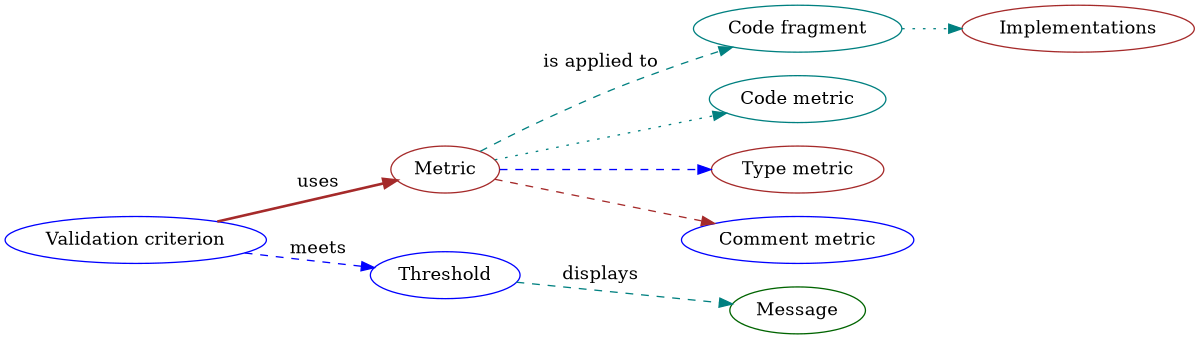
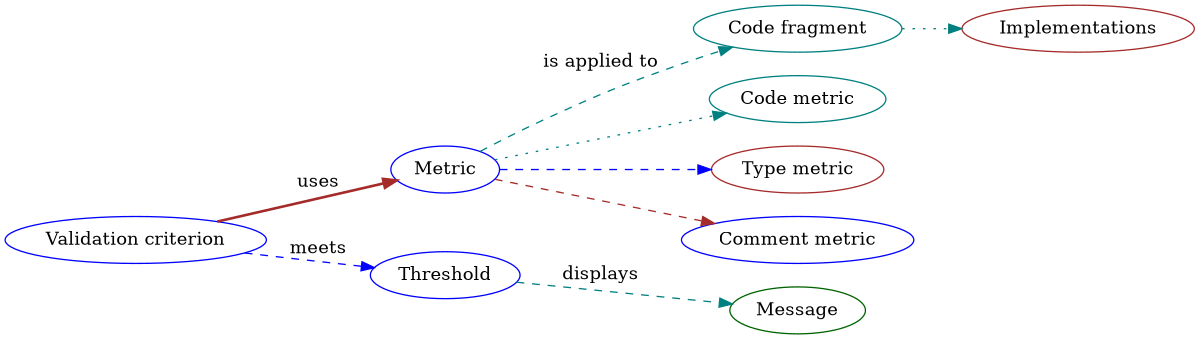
node "Metric": color brown -> blue
